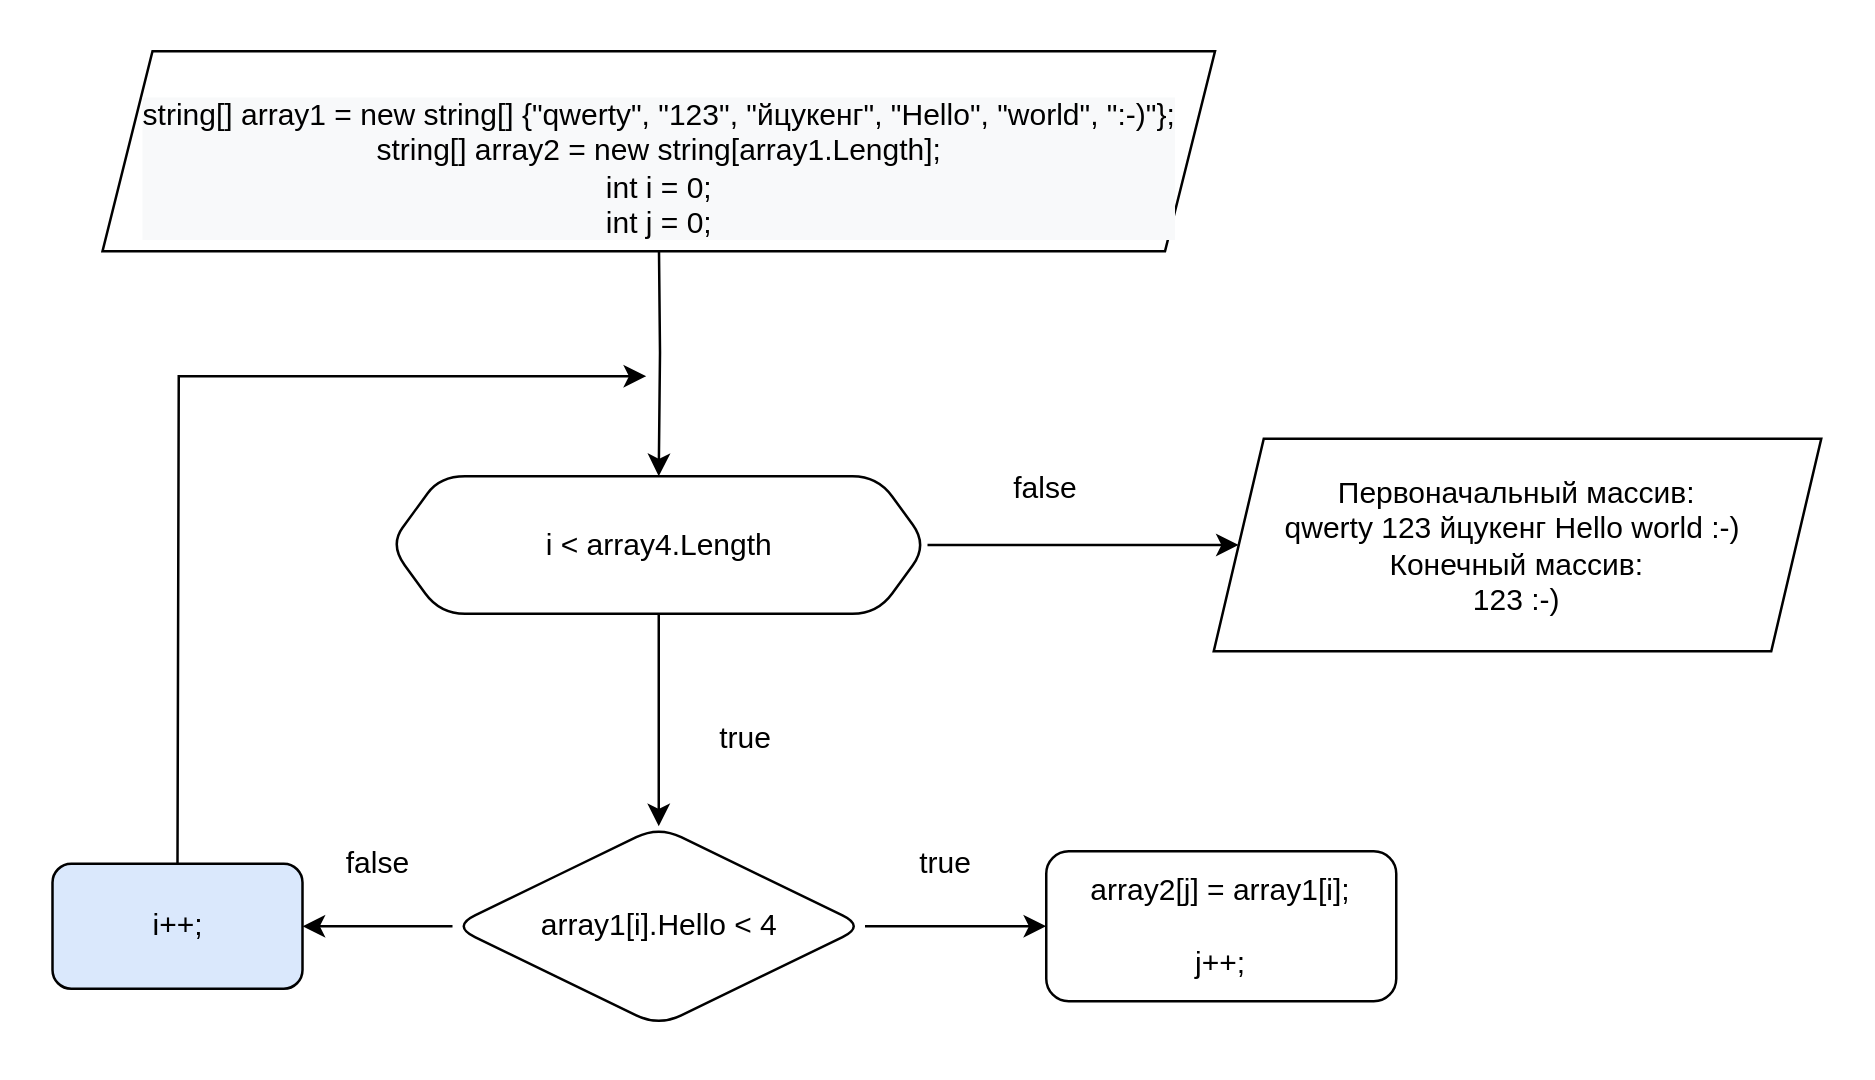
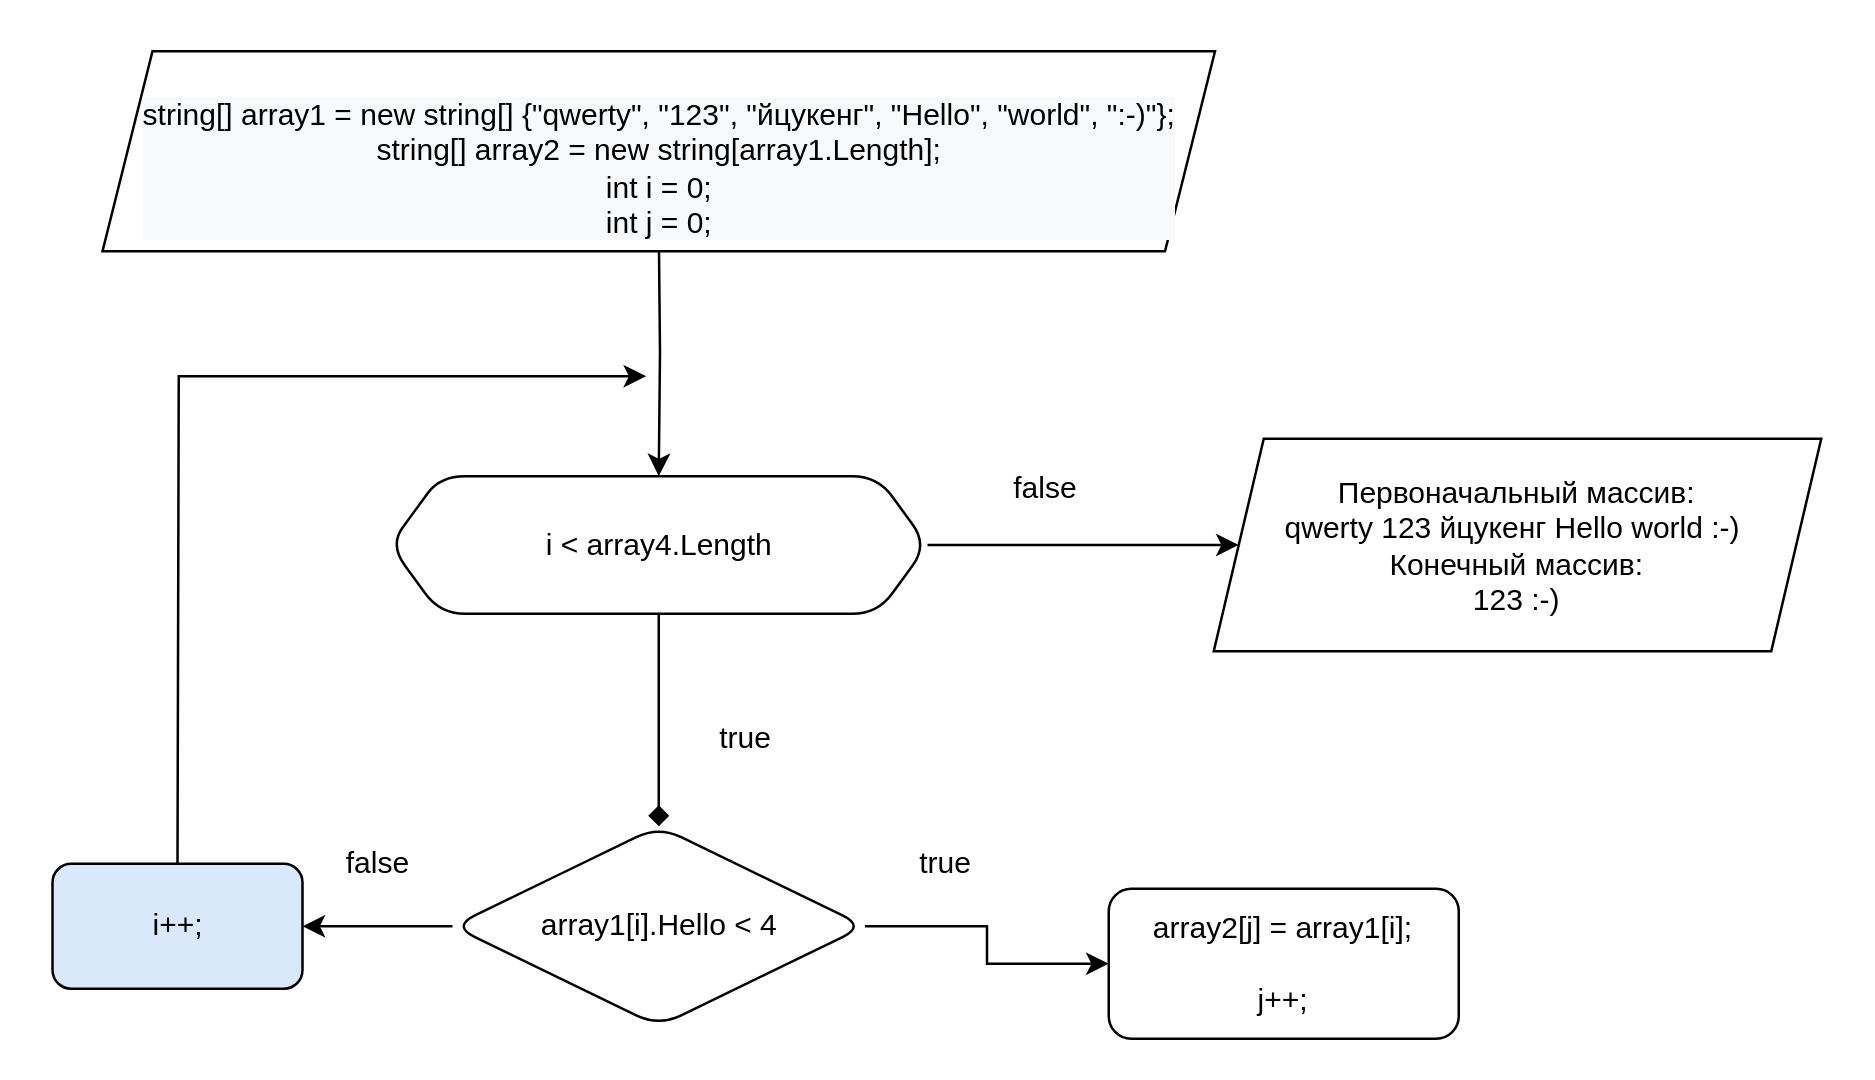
edge "i < array4.Length" -> "array1[i].Hello < 4": arrowhead classic -> diamond
node "array2[j] = array1[i]; j++;": moved (1221, 926) -> (1284, 964)
